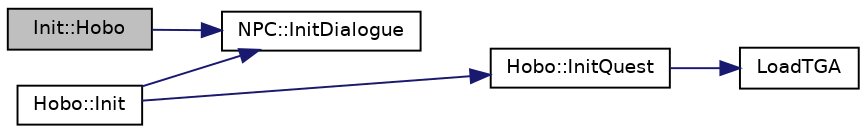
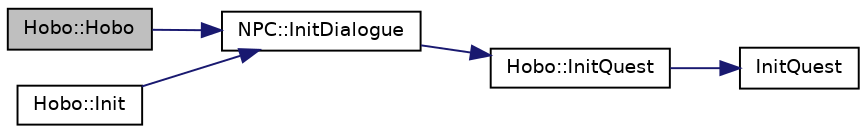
node "Init::Hobo": label "Init::Hobo" -> "Hobo::Hobo"
node "LoadTGA": label "LoadTGA" -> "InitQuest"
edge "Hobo::Init" -> "Hobo::InitQuest": now "NPC::InitDialogue" -> "Hobo::InitQuest"
